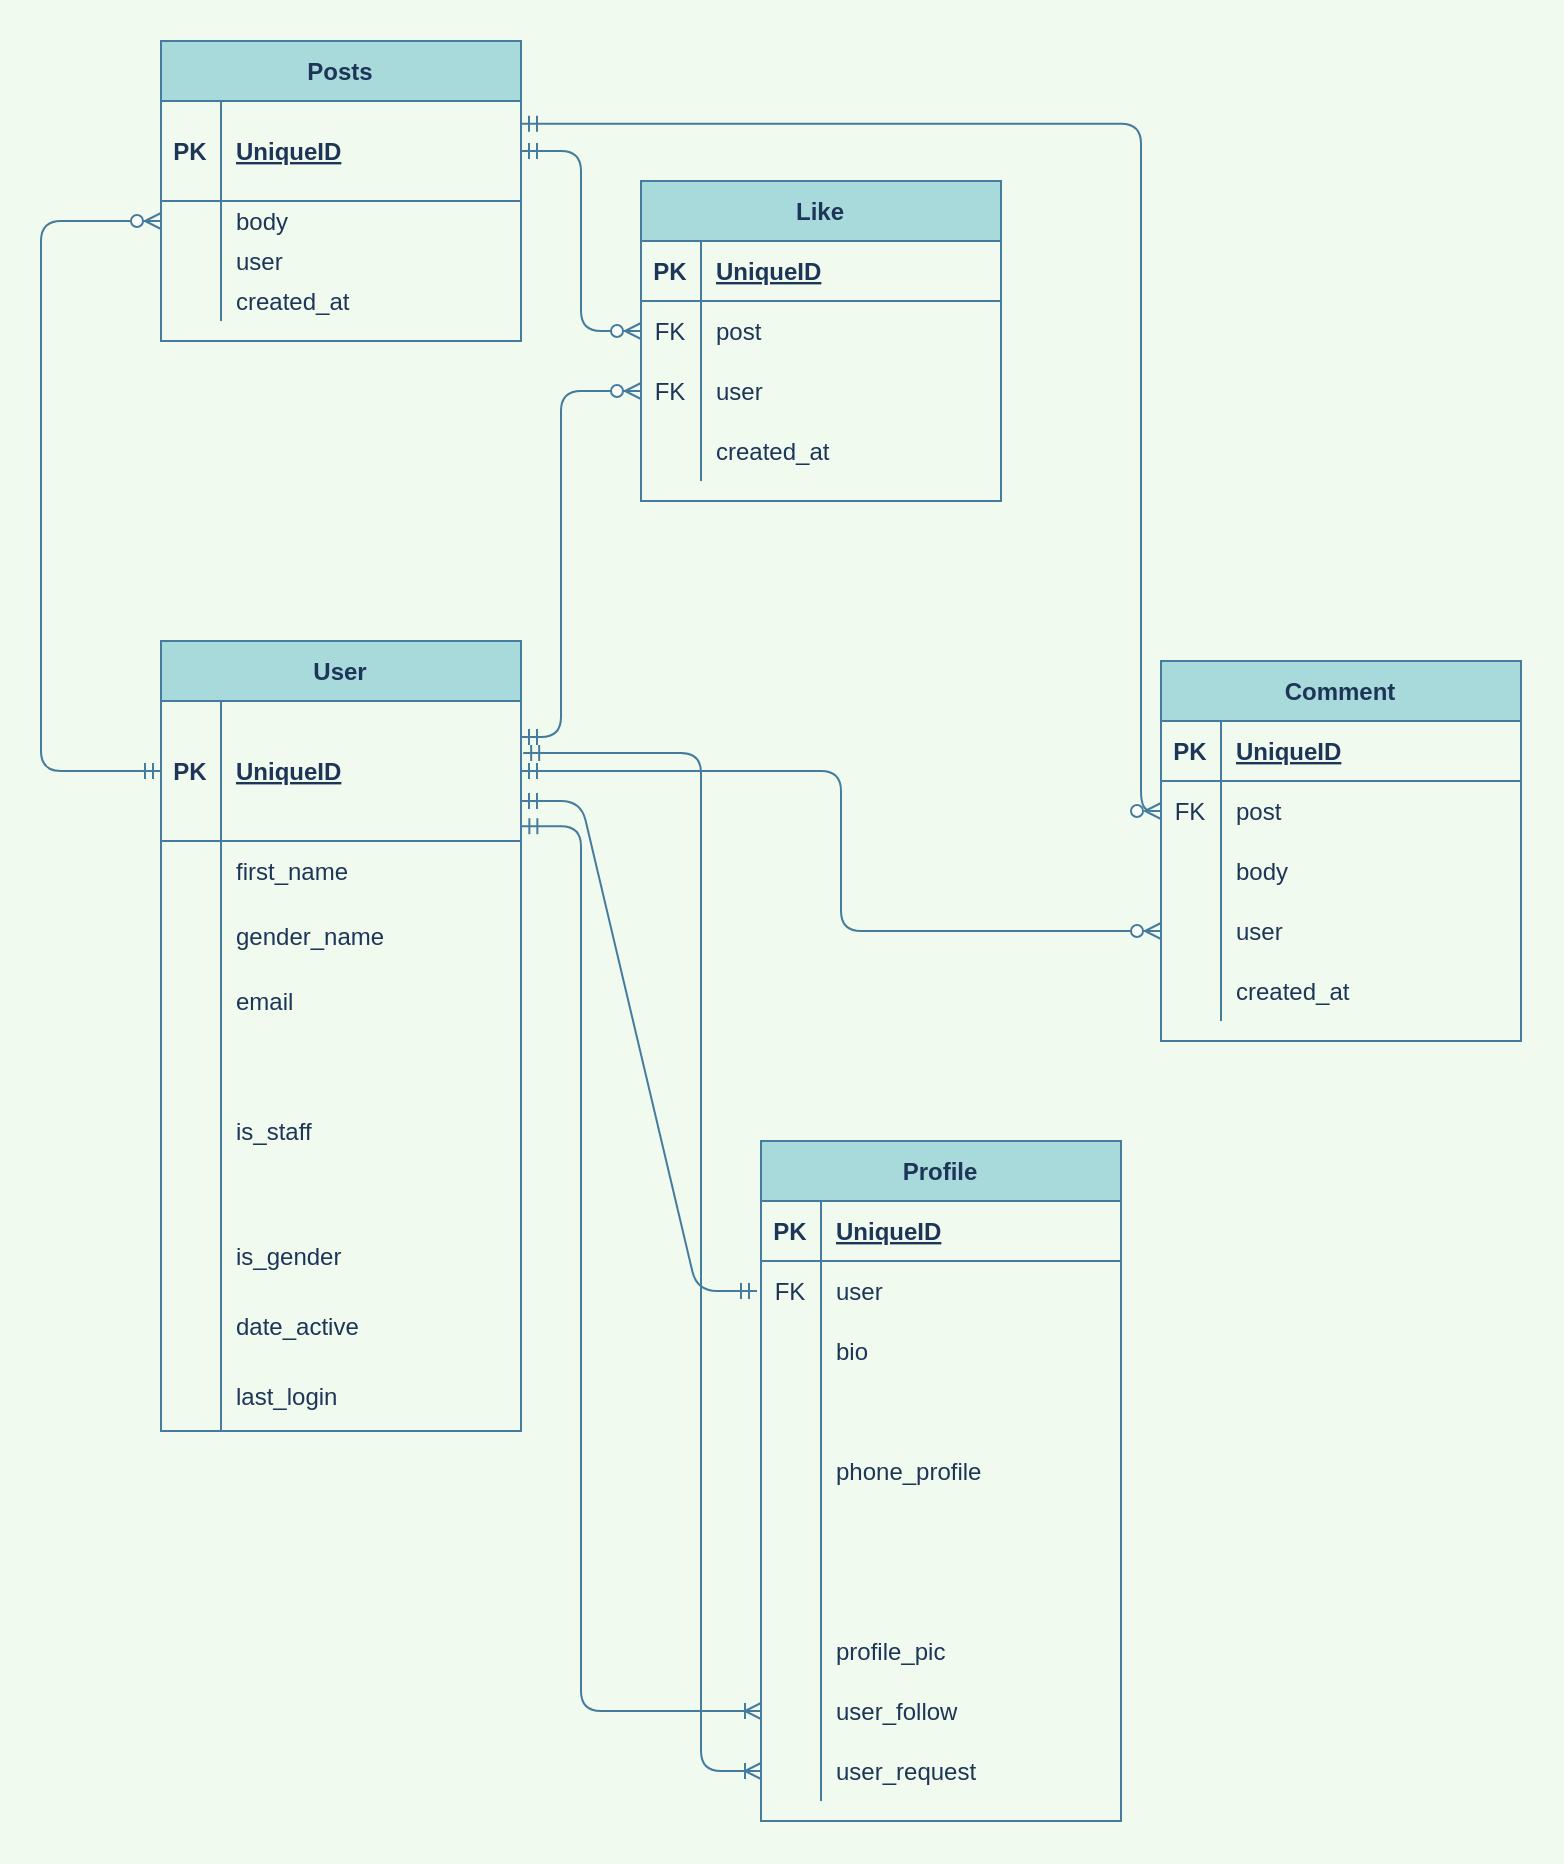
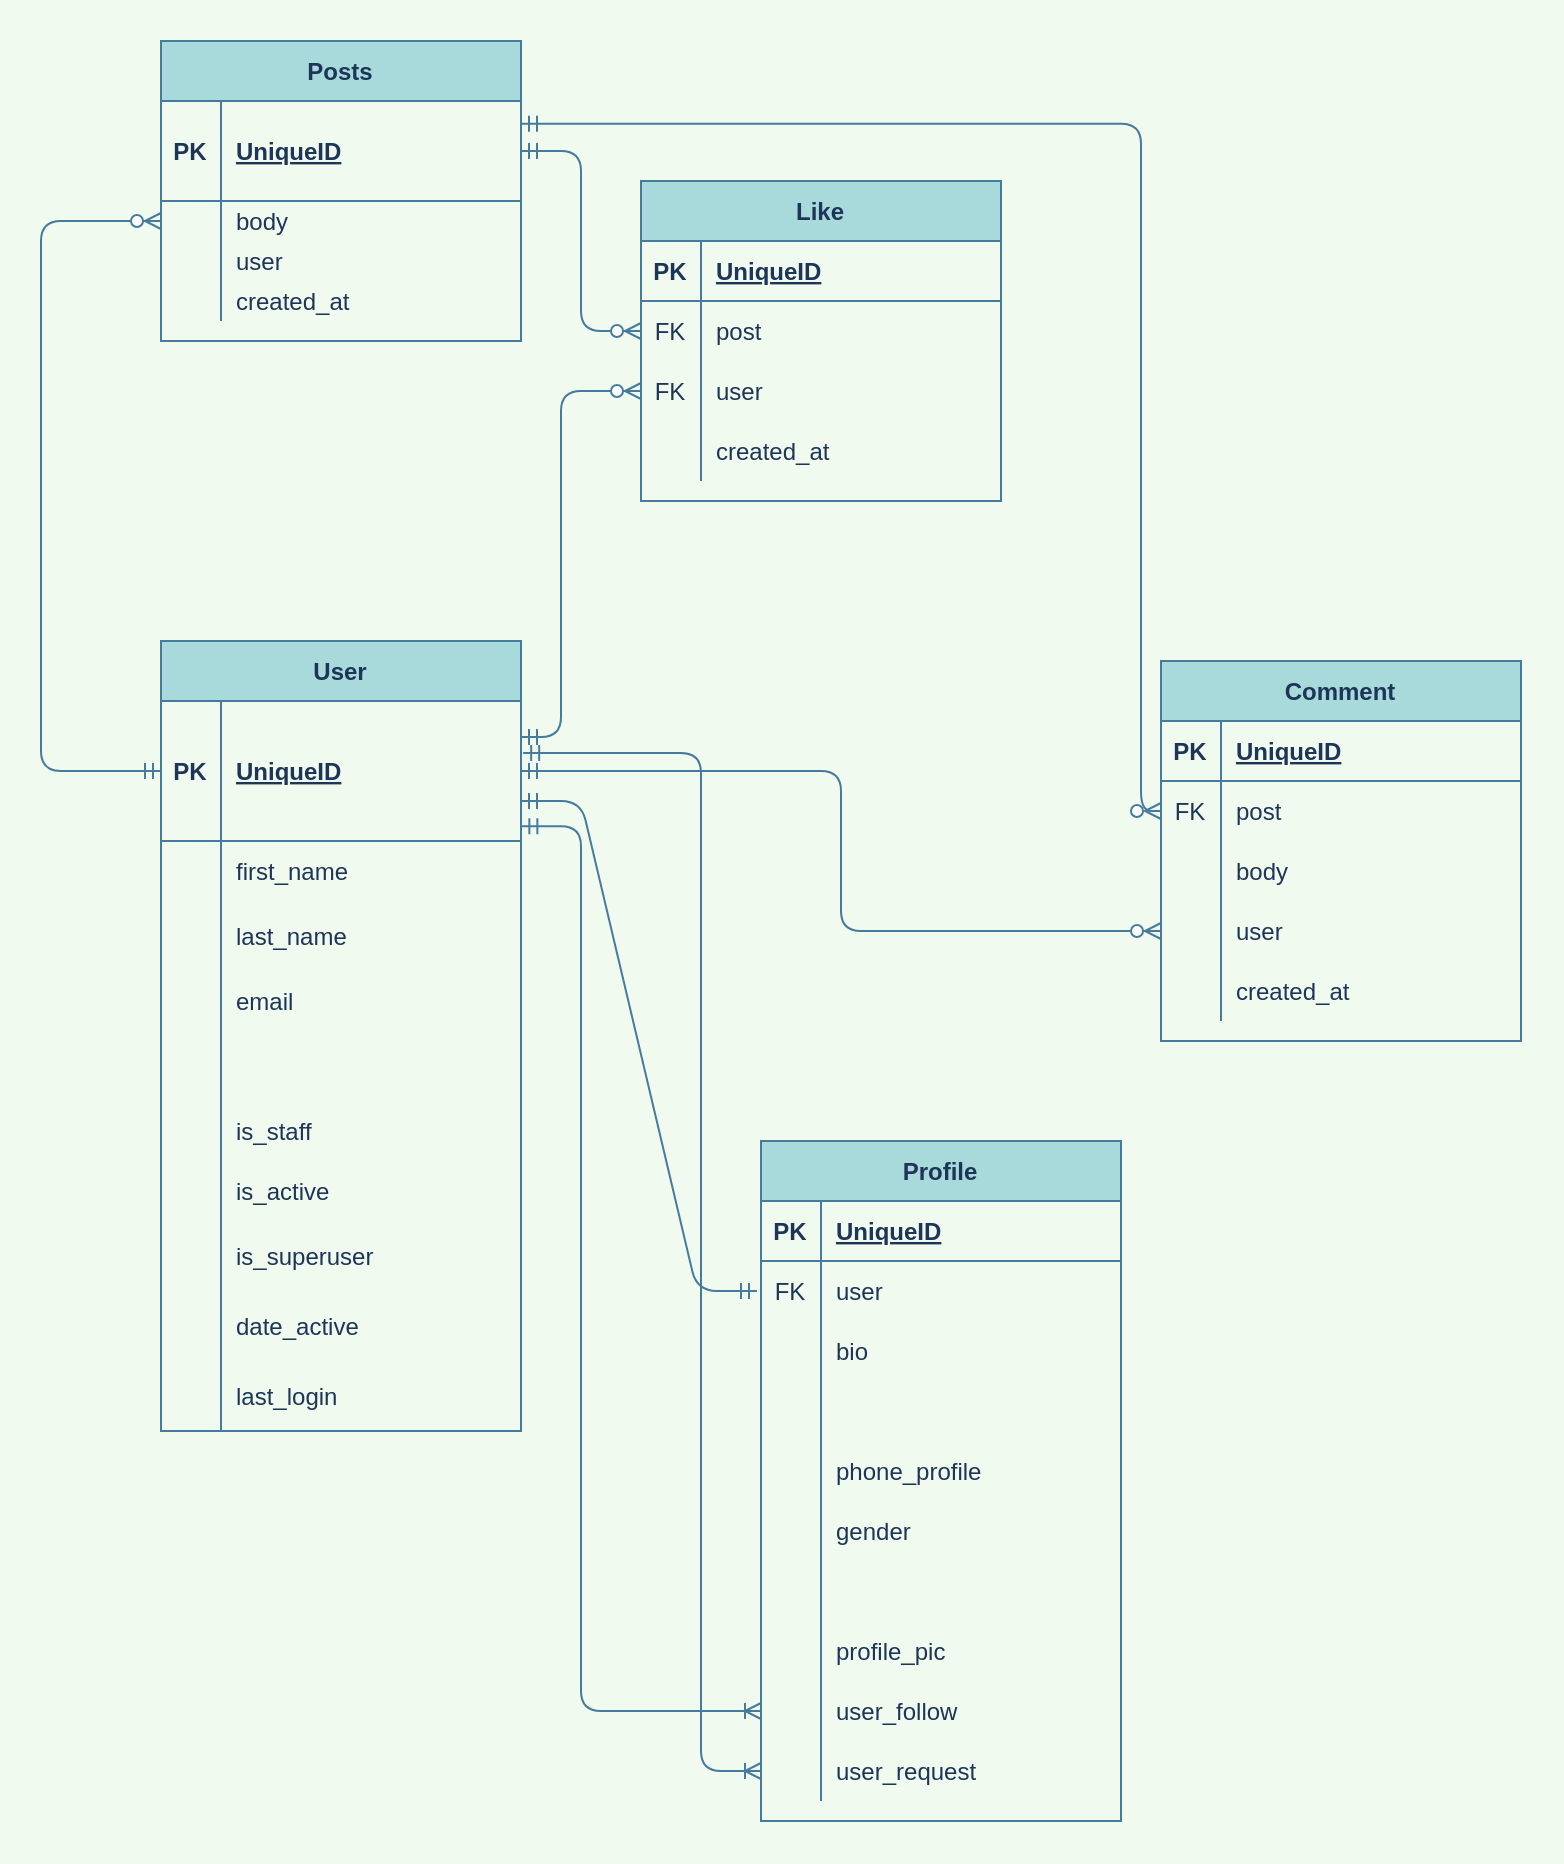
node "gender_name": label "gender_name" -> "last_name"
node "is_active": added
node "is_gender": label "is_gender" -> "is_superuser"
node "gender": added
